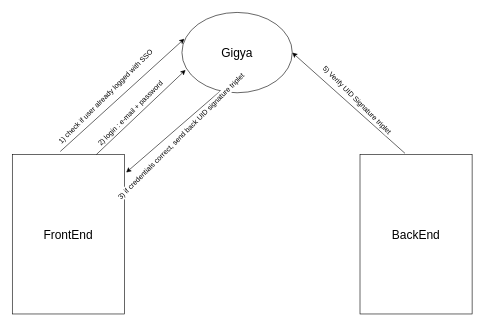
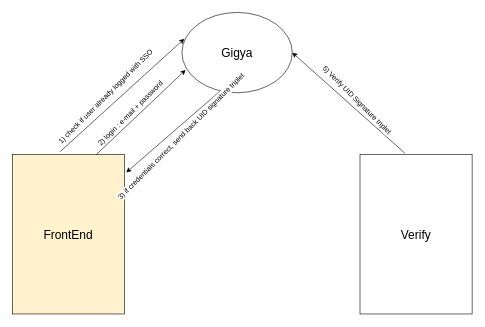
node "FrontEnd": fillcolor #ffffff -> #fff2cc
node "BackEnd": label "BackEnd" -> "Verify"
